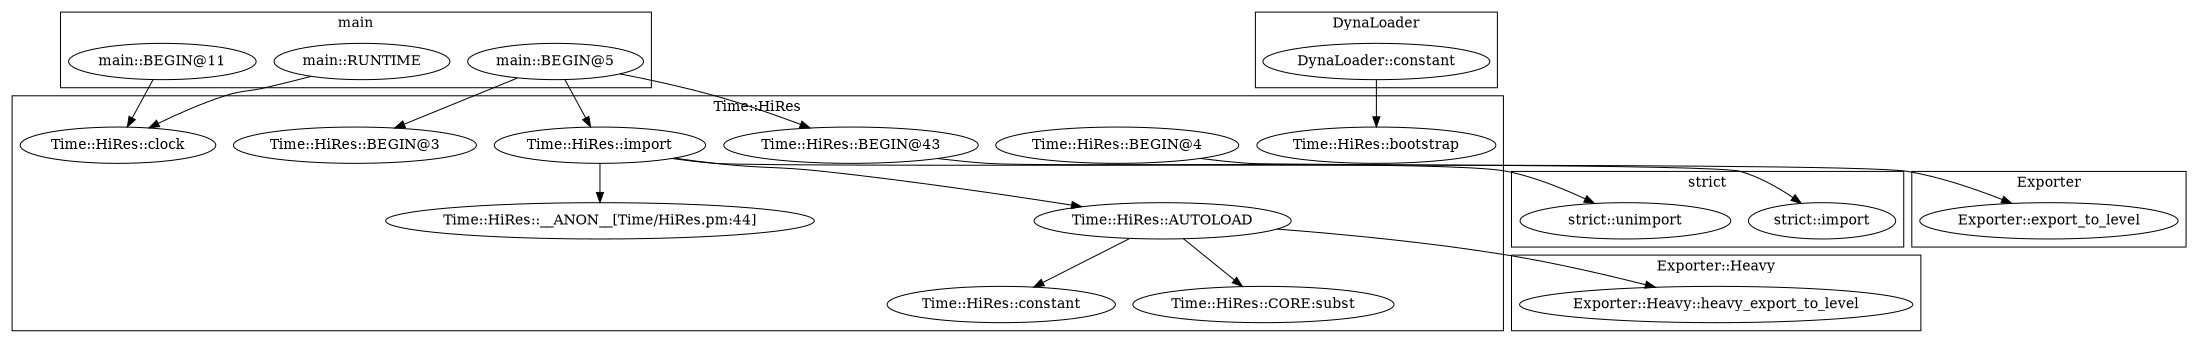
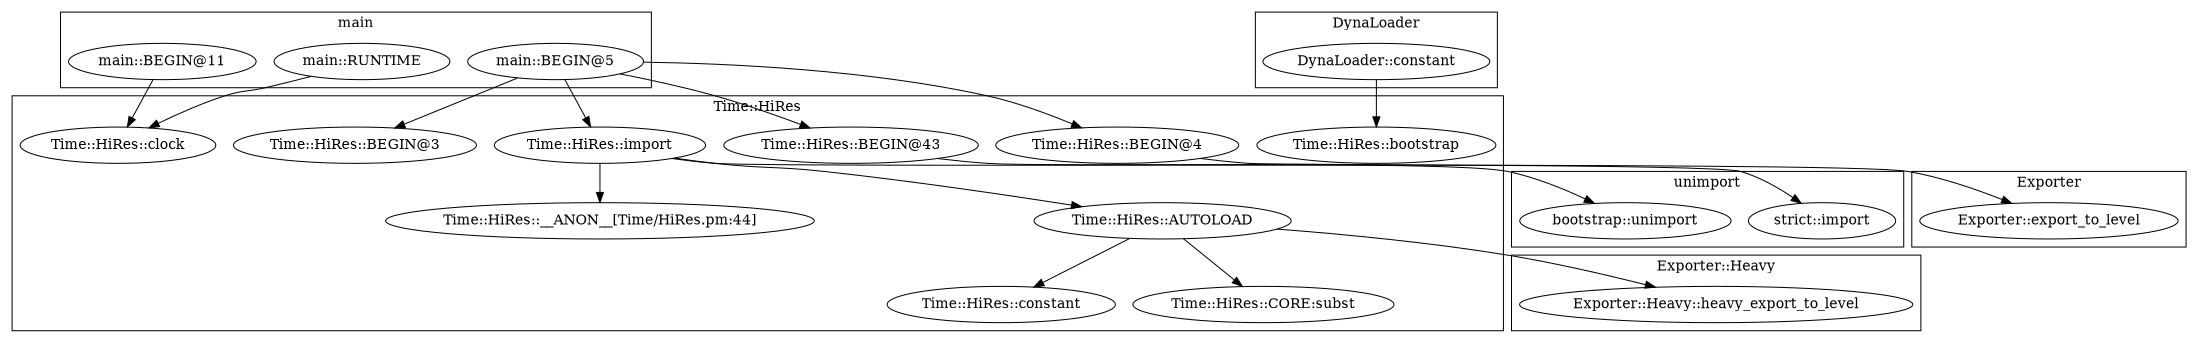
edge "main::BEGIN@5" -> "Time::HiRes::BEGIN@4": added
cluster "strict": label "strict" -> "unimport"
node "strict::unimport": label "strict::unimport" -> "bootstrap::unimport"
